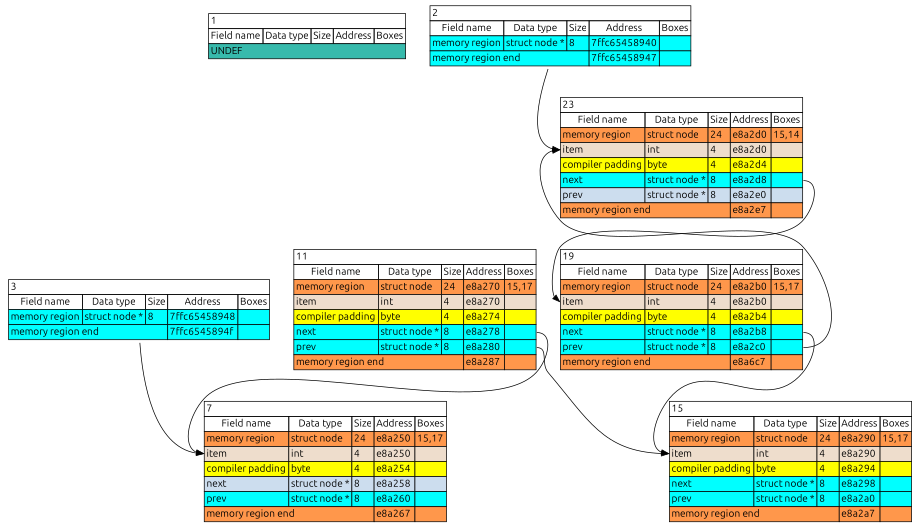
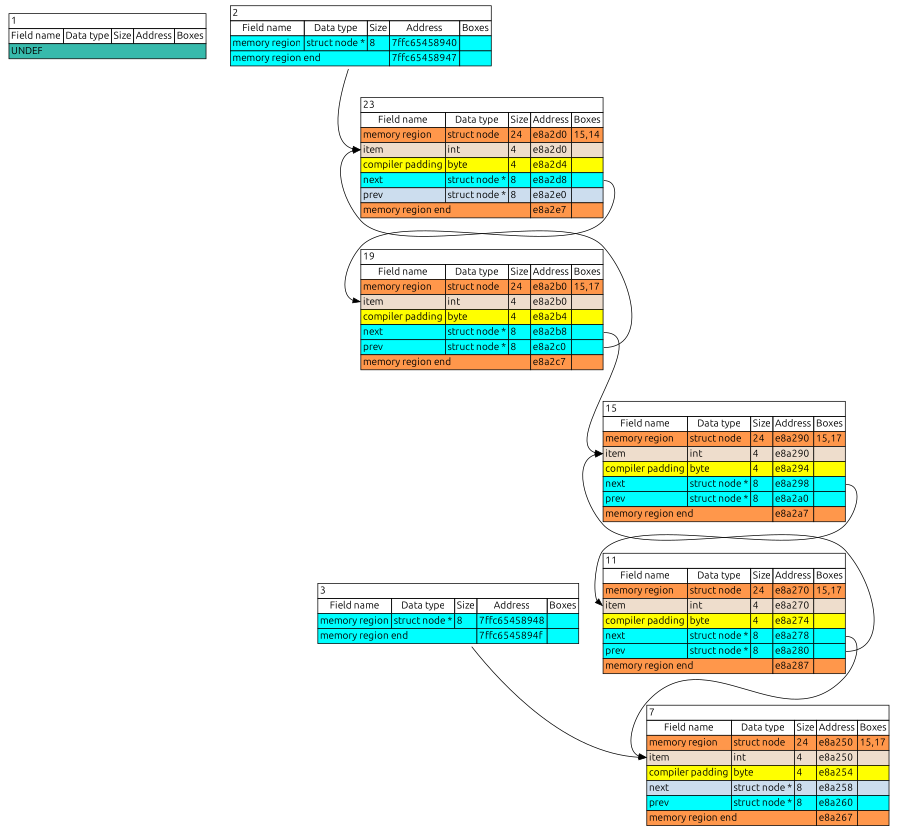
node "19": text "e8a6c7" -> "e8a2c7"
edge "15" -> "11": added
